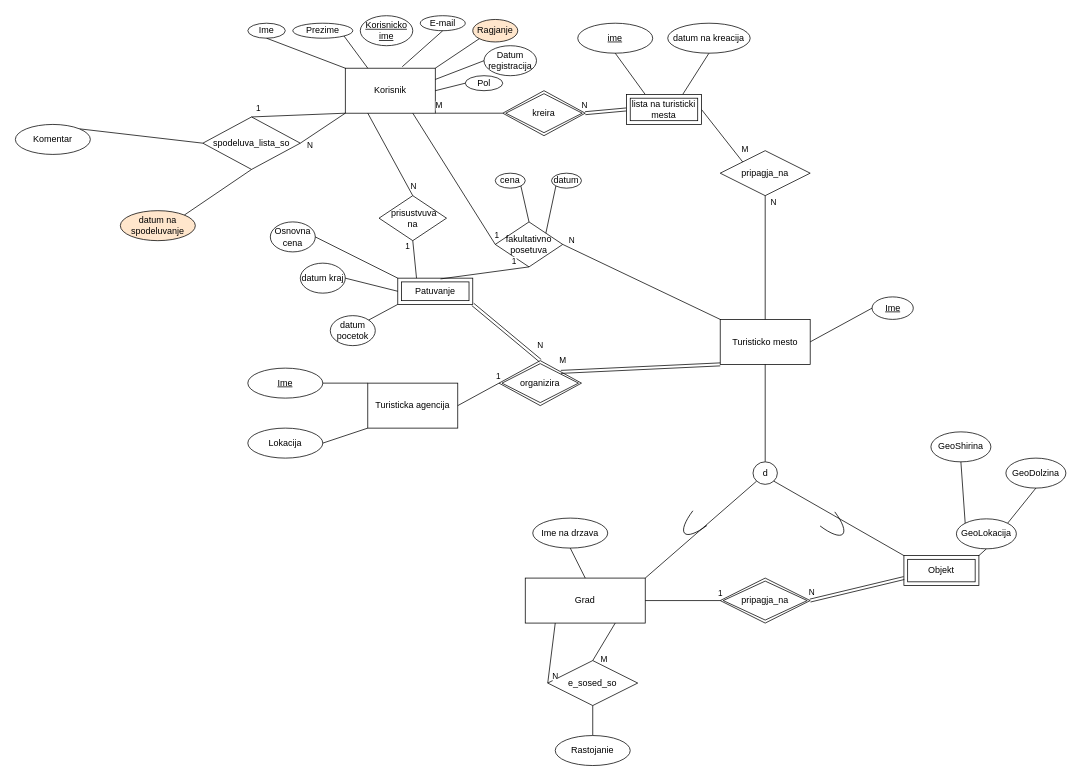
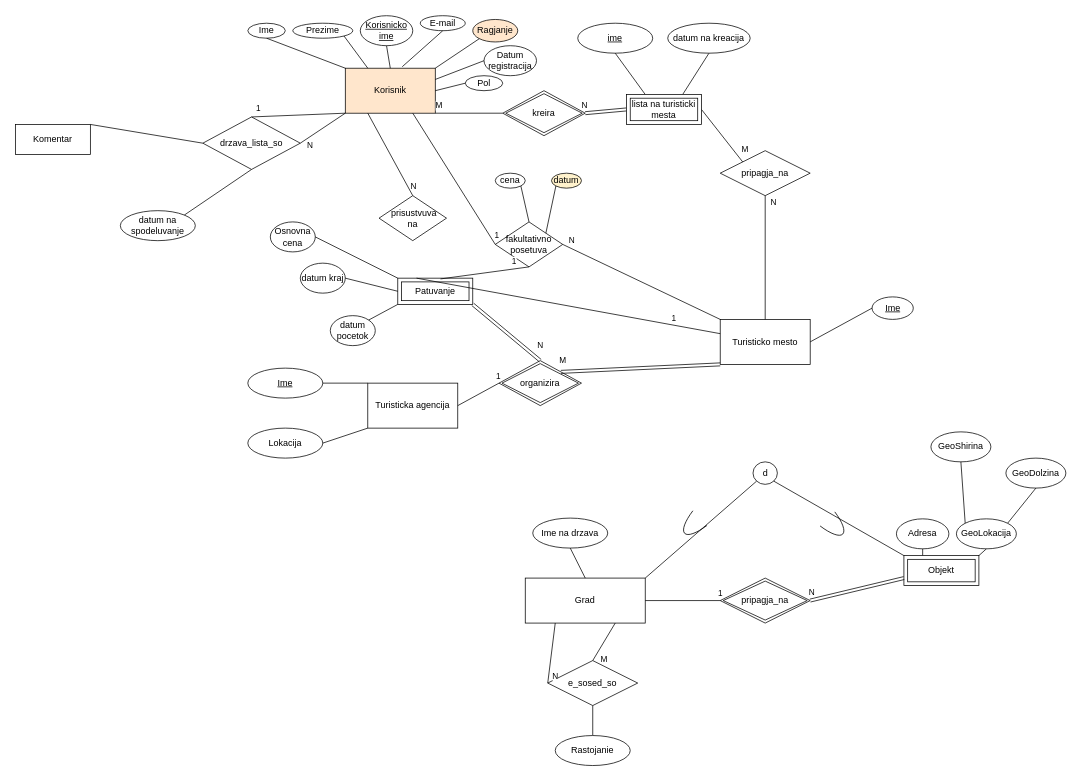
edge "Korisnicko ime" -- "Korisnik": added
node "Korisnik": fillcolor #ffffff -> #ffe6cc
node "Komentar": shape ellipse -> rectangle
node "spodeluva_lista_so": label "spodeluva_lista_so" -> "drzava_lista_so"
node "datum": fillcolor #ffffff -> #fff2cc
node "datum na spodeluvanje": fillcolor #ffe6cc -> #ffffff
edge "prisustvuva na" -- "Patuvanje": now "Turisticko mesto" -- "Patuvanje"
edge "Turisticko mesto" -- "d": removed
node "Adresa": added
edge "Adresa" -- "Objekt": added
